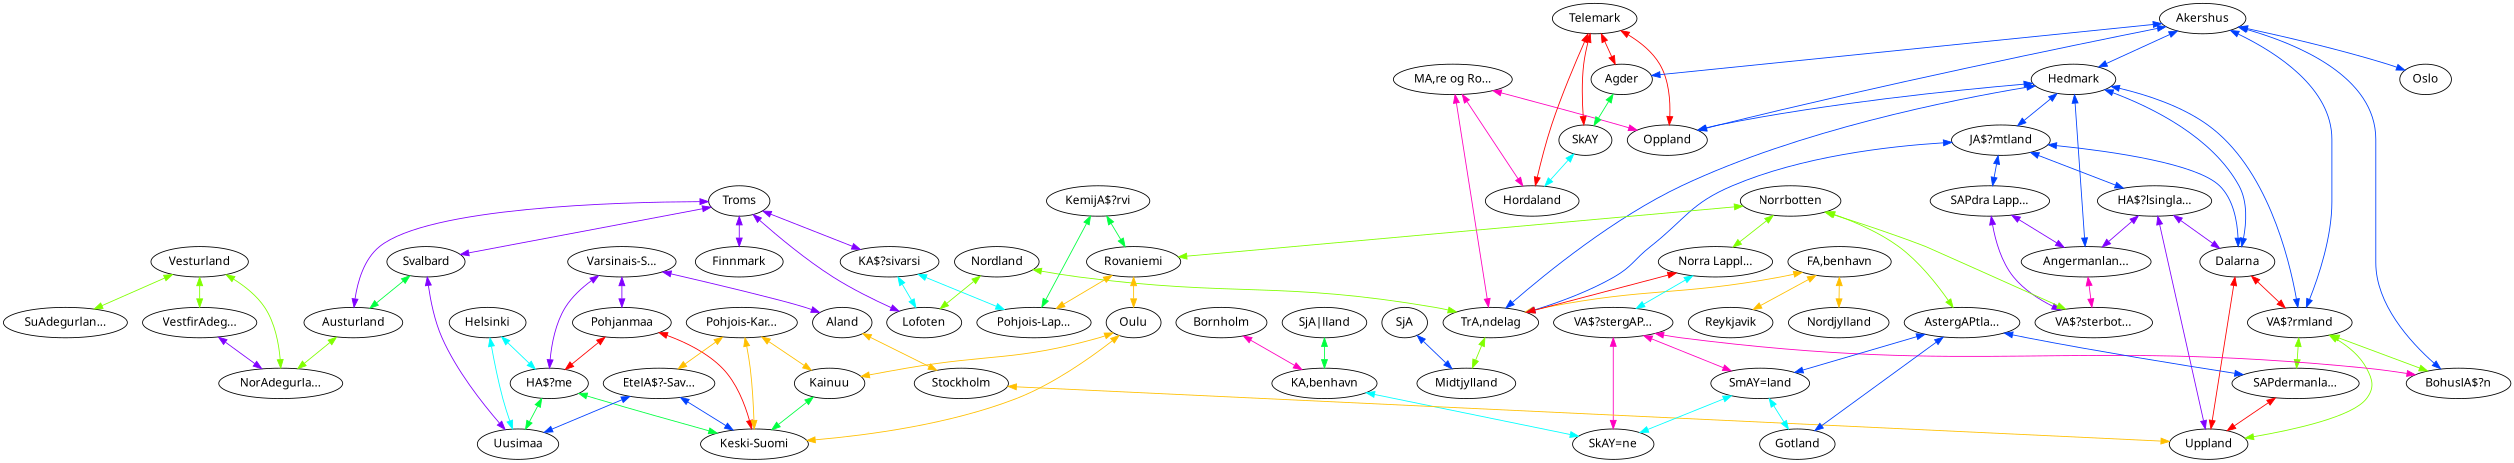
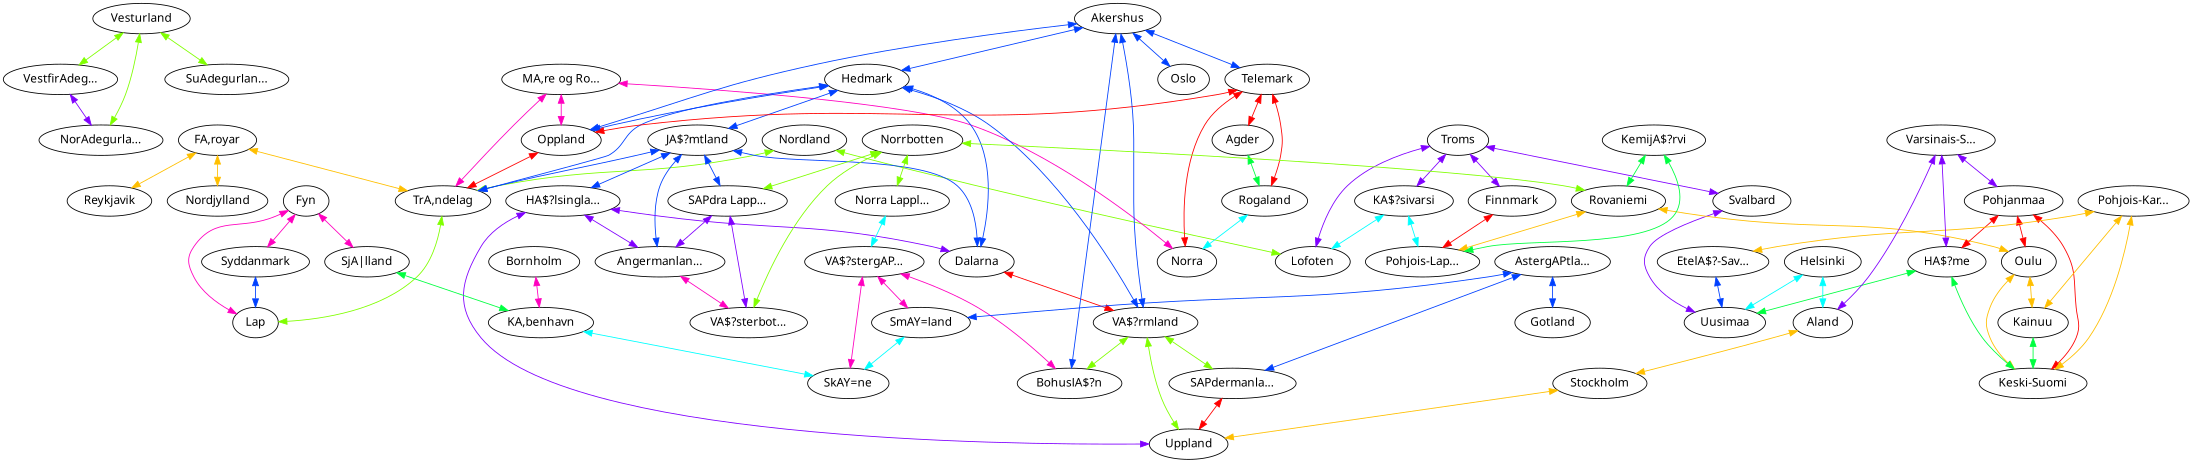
edge "Akershus" -- "Agder": now "Akershus" -- "Telemark"
node "SkAY": label "SkAY" -> "Rogaland"
edge "Hedmark" -- "Angermanlan...": now "JA$?mtland" -- "Angermanlan..."
node "Fyn": added
node "Hordaland": label "Hordaland" -> "Norra"
edge "Finnmark" -- "Pohjois-Lap...": added
edge "Pohjanmaa" -- "Oulu": added
edge "Norrbotten" -- "AstergAPtla...": now "Norrbotten" -- "SAPdra Lapp..."
node "FA,benhavn": label "FA,benhavn" -> "FA,royar"
edge "Norra Lappl..." -- "TrA,ndelag": now "Oppland" -- "TrA,ndelag"
node "Austurland": removed
node "SjA": label "SjA" -> "Syddanmark"
edge "Helsinki" -- "HA$?me": now "Helsinki" -- "Aland"
edge "Dalarna" -- "Uppland": removed
node "Midtjylland": label "Midtjylland" -> "Lap"
edge "EtelA$?-Sav..." -- "Keski-Suomi": removed
edge "SmAY=land" -- "Gotland": removed
